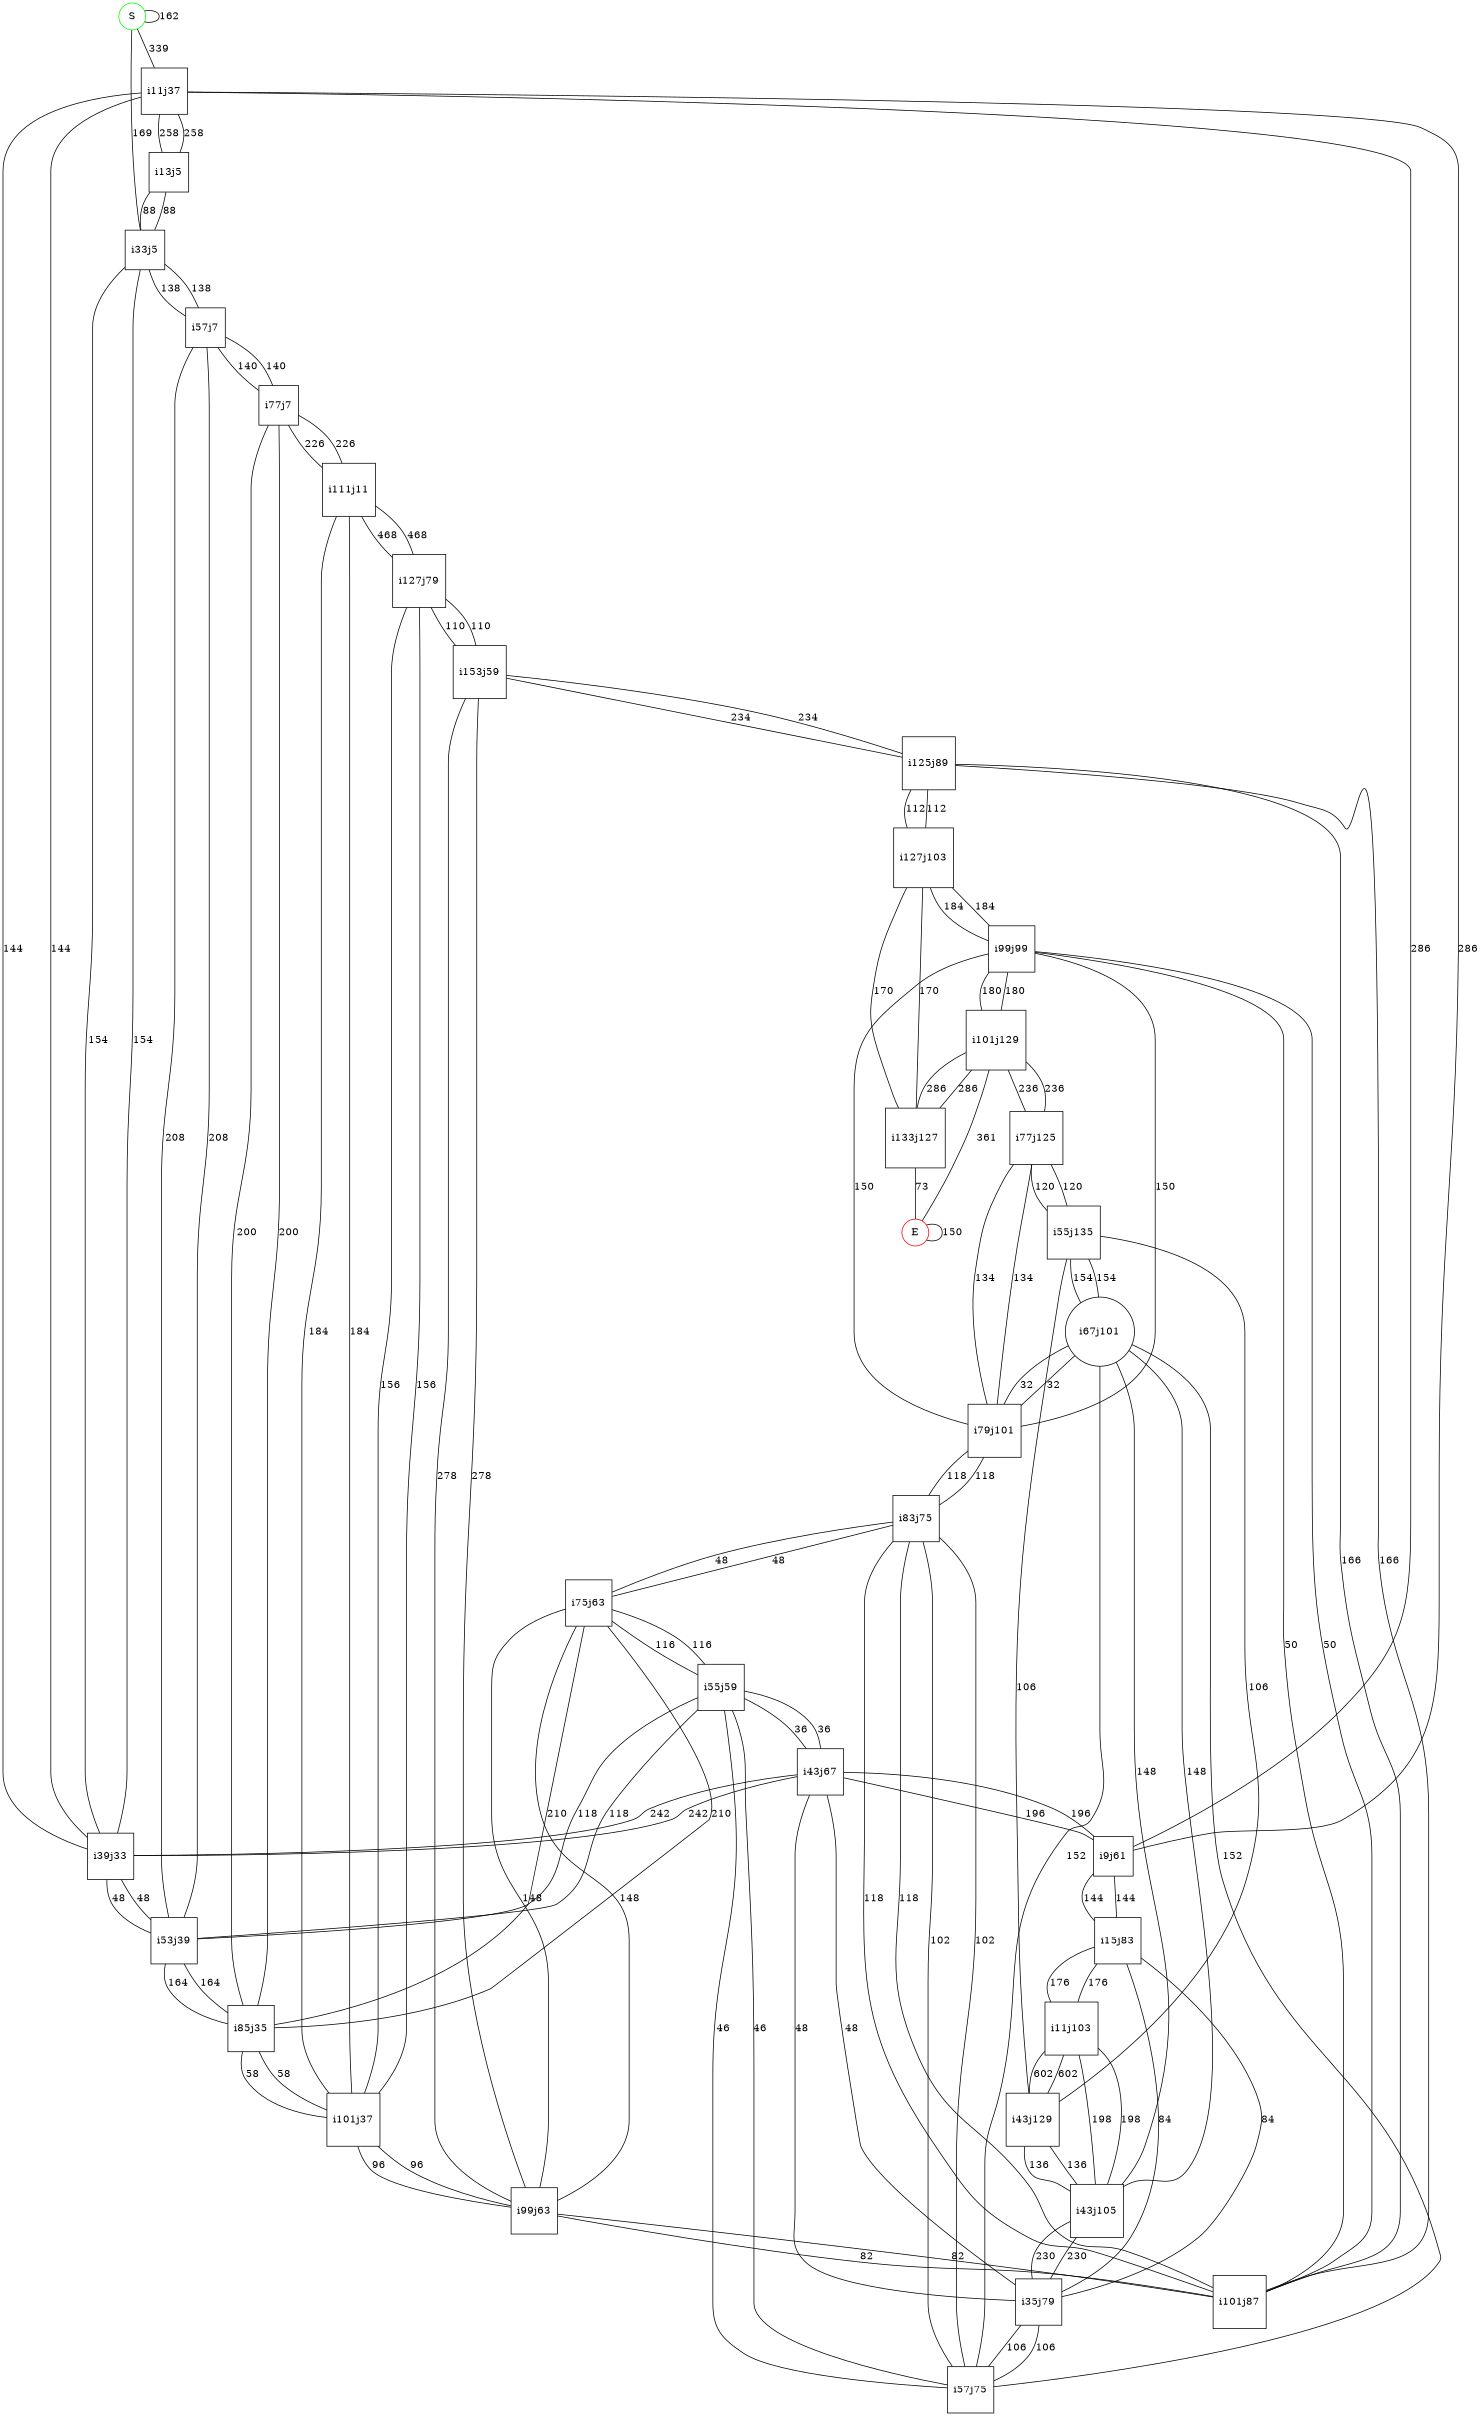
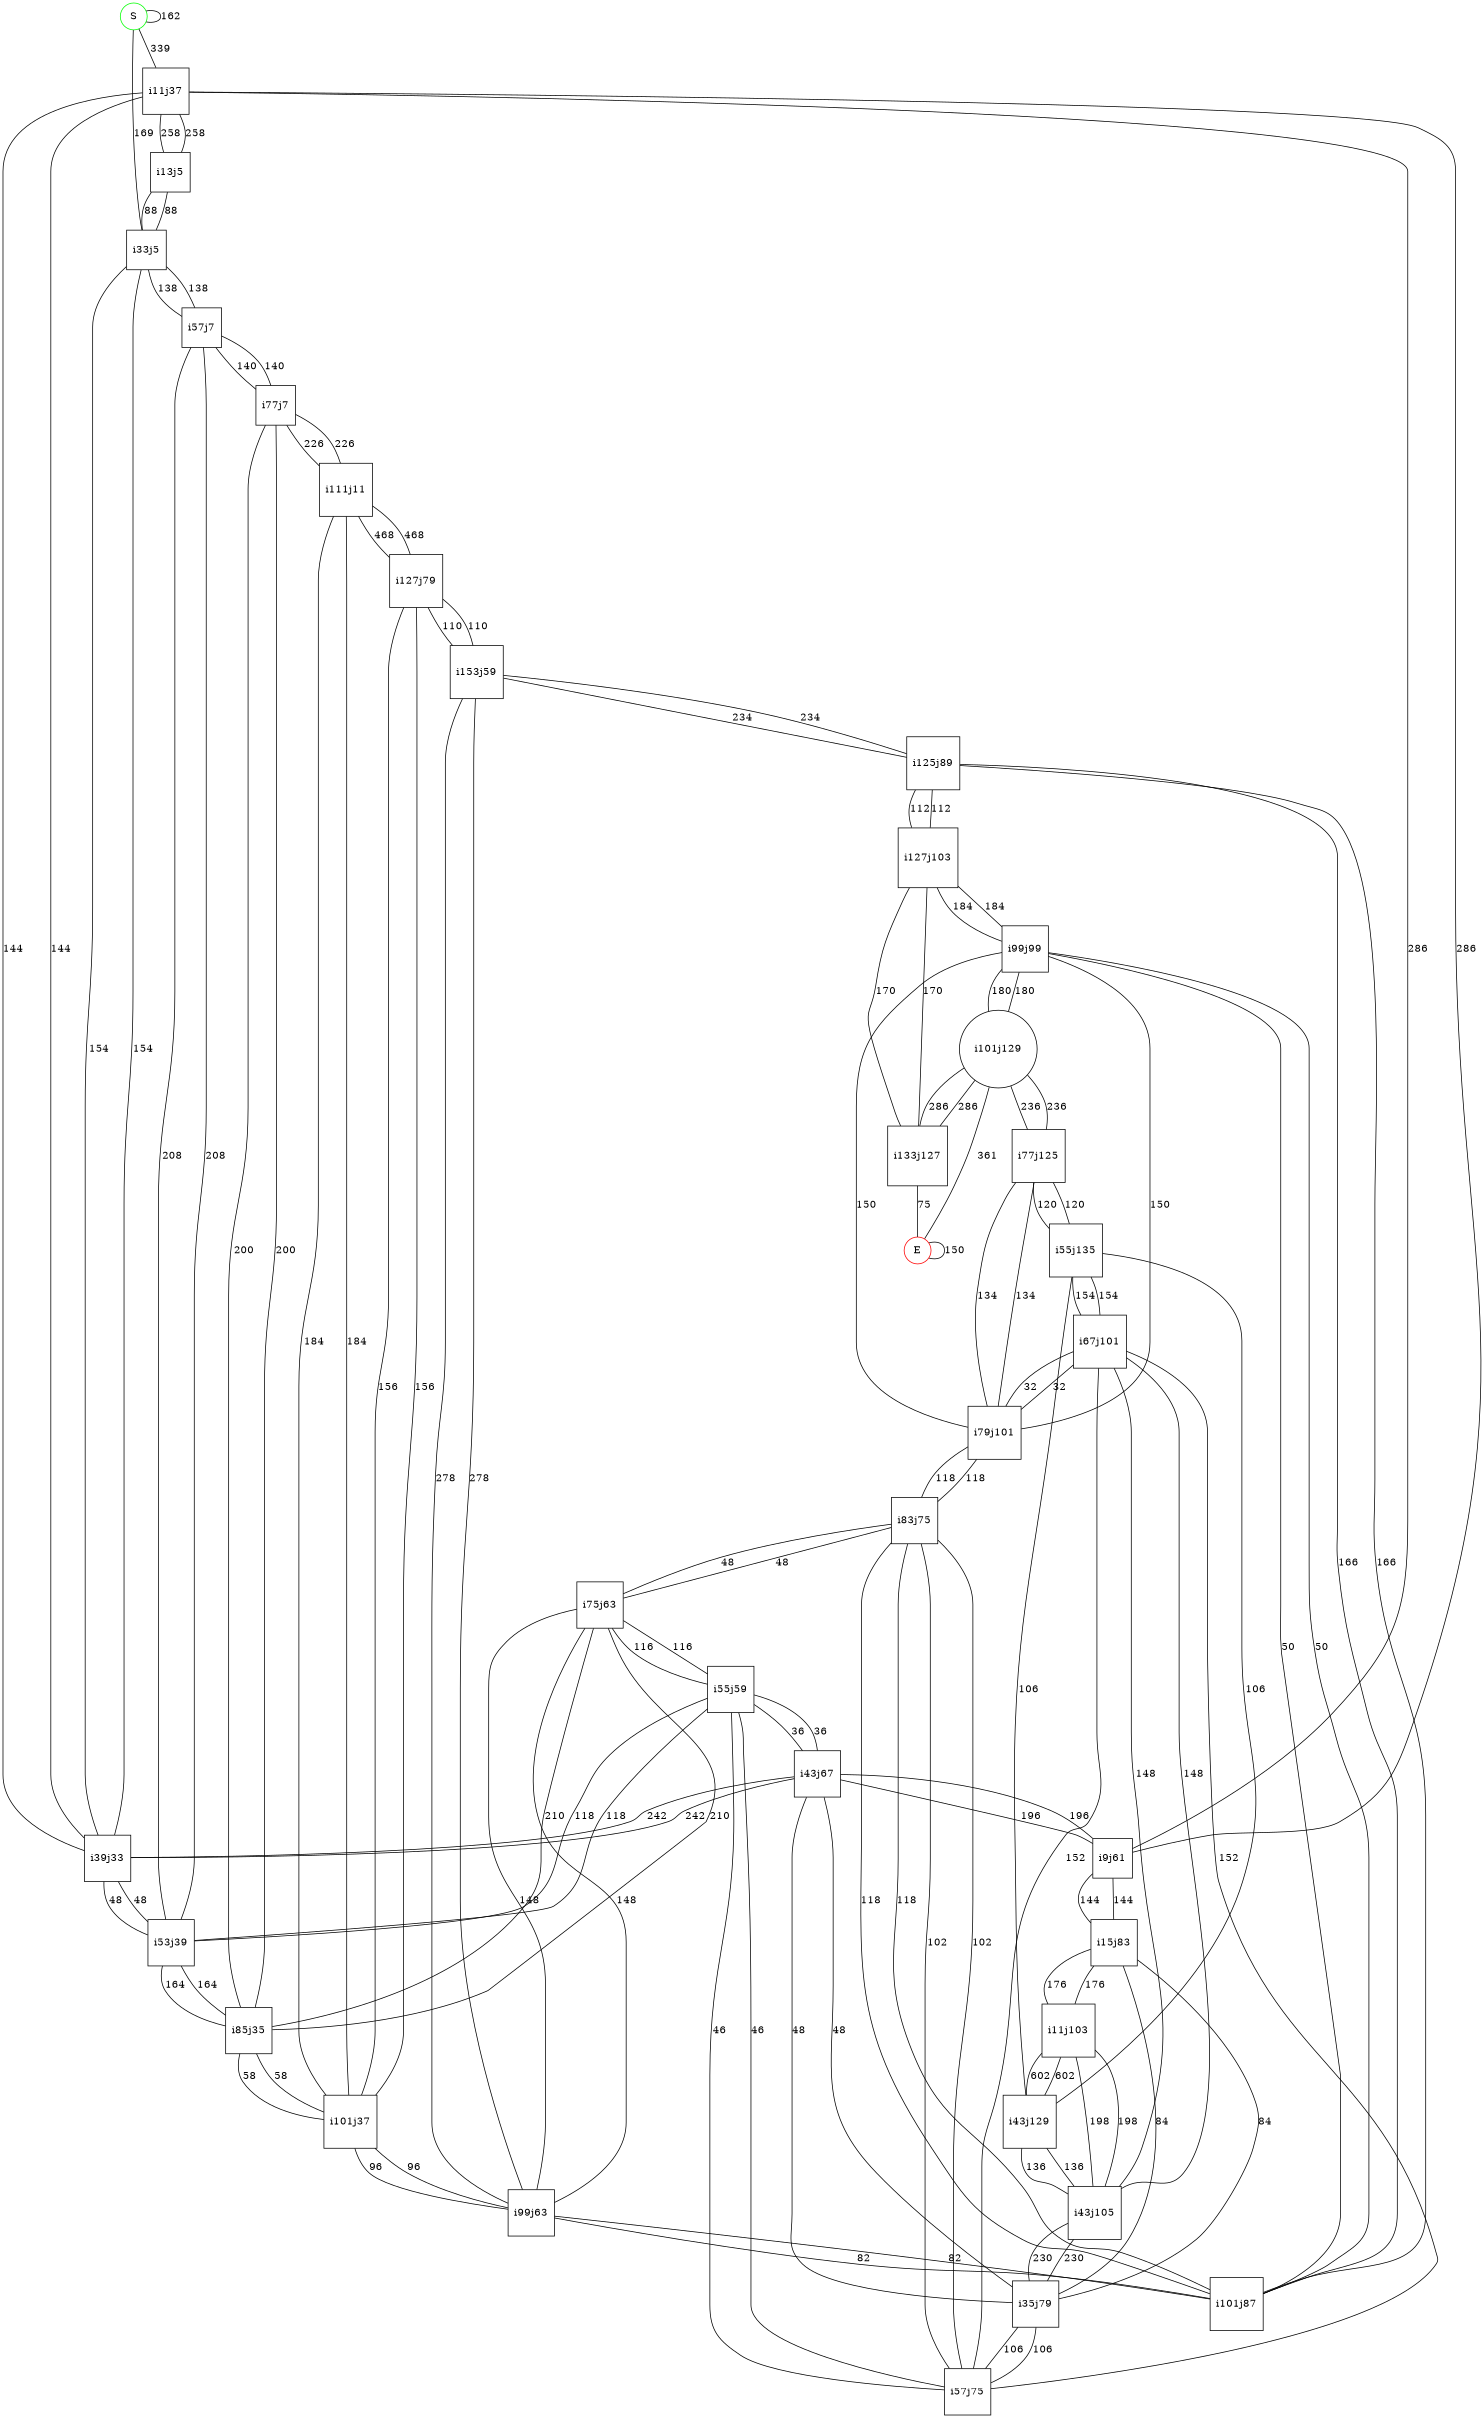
node "i101j129": shape square -> circle
edge "i133j127" -- "E": label "73" -> "75"
node "i67j101": shape circle -> square
